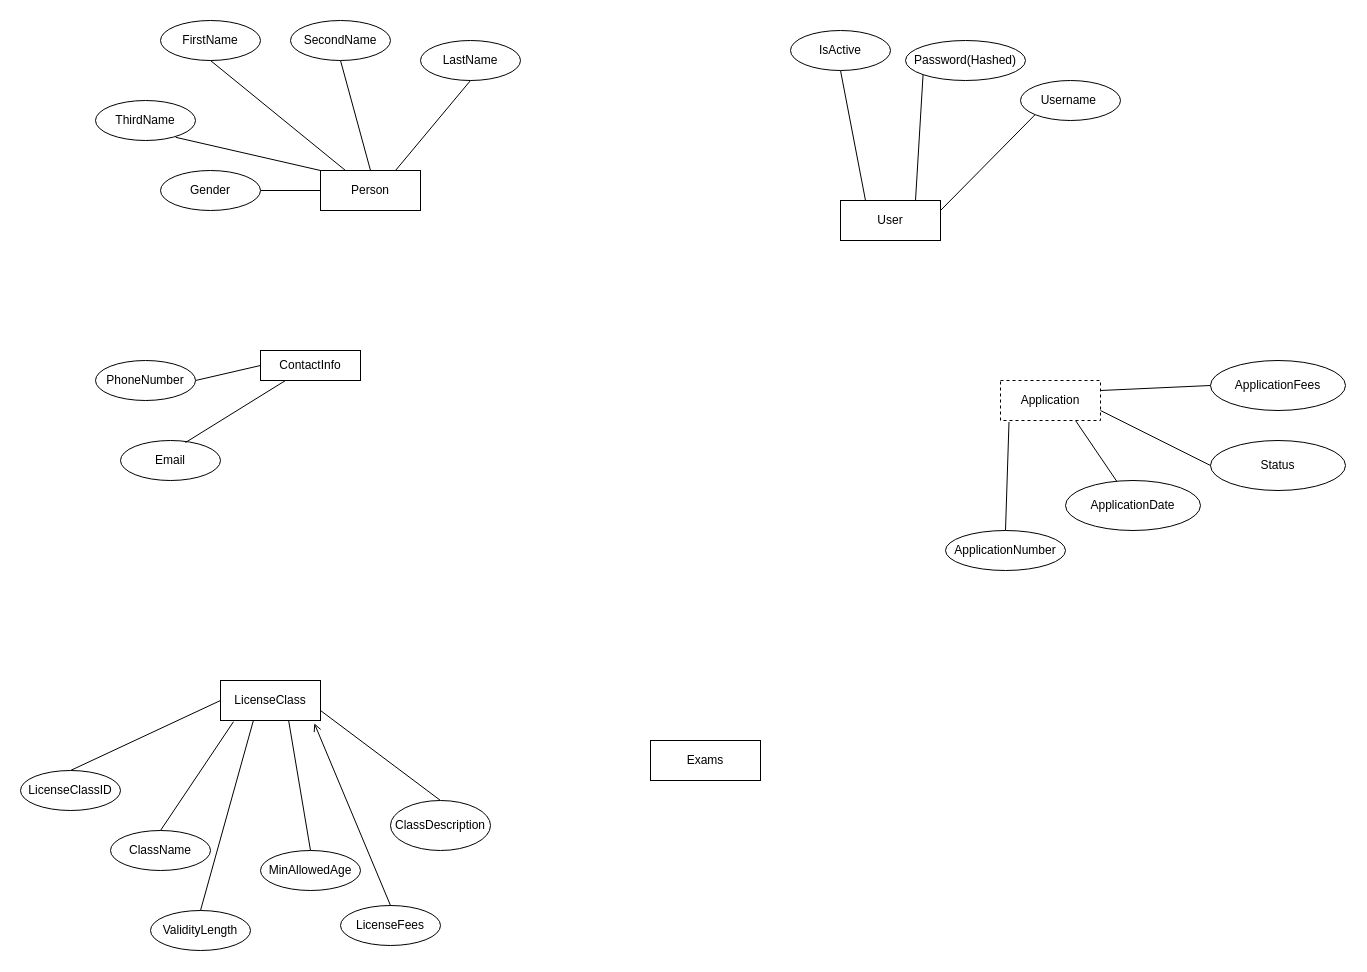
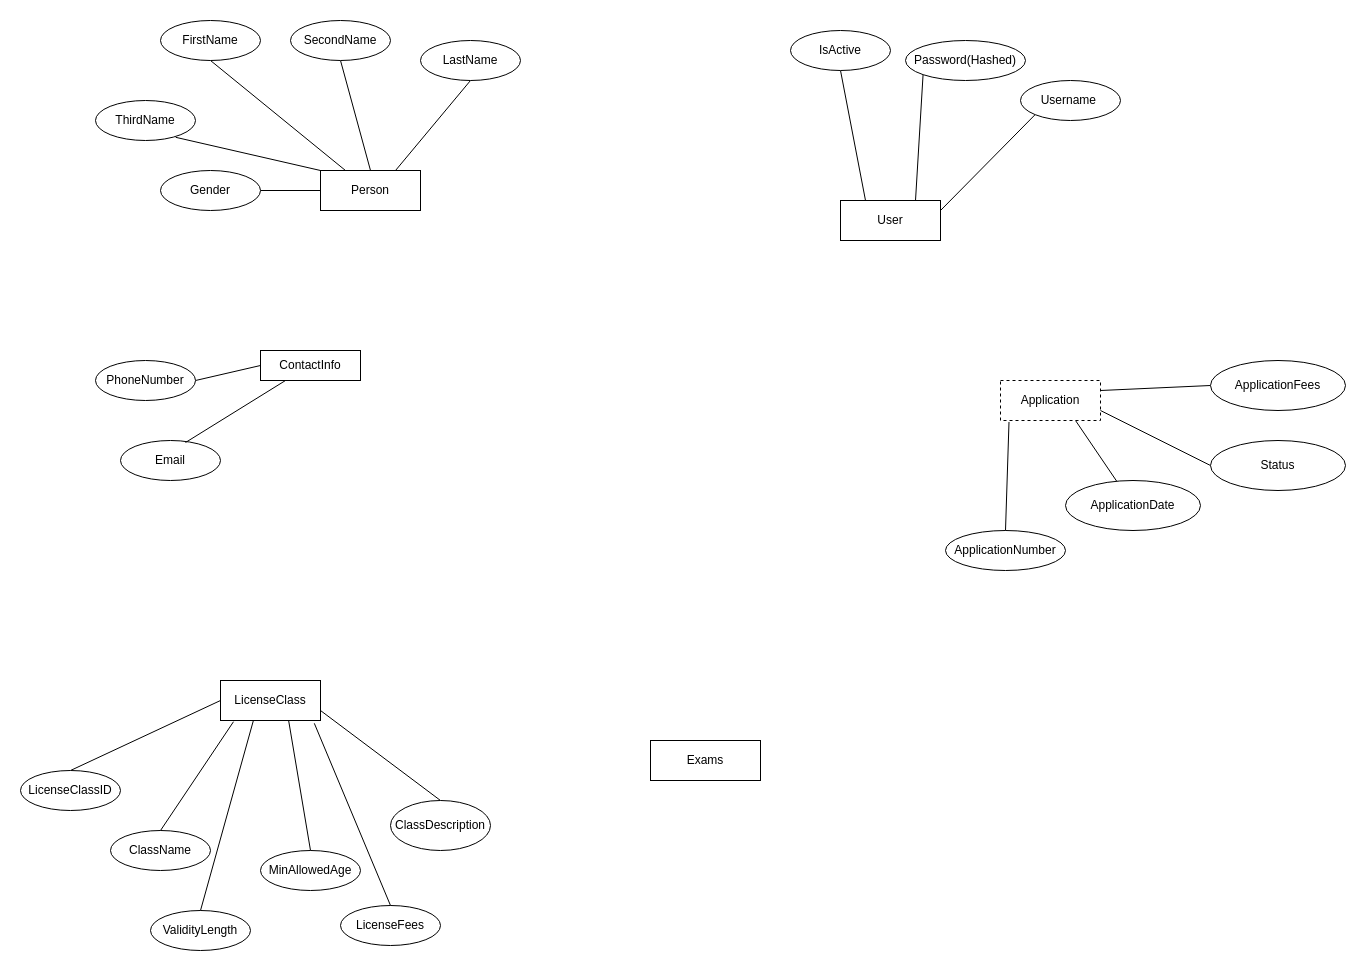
edge "LicenseFees" -> "LicenseClass": arrowhead open -> none
